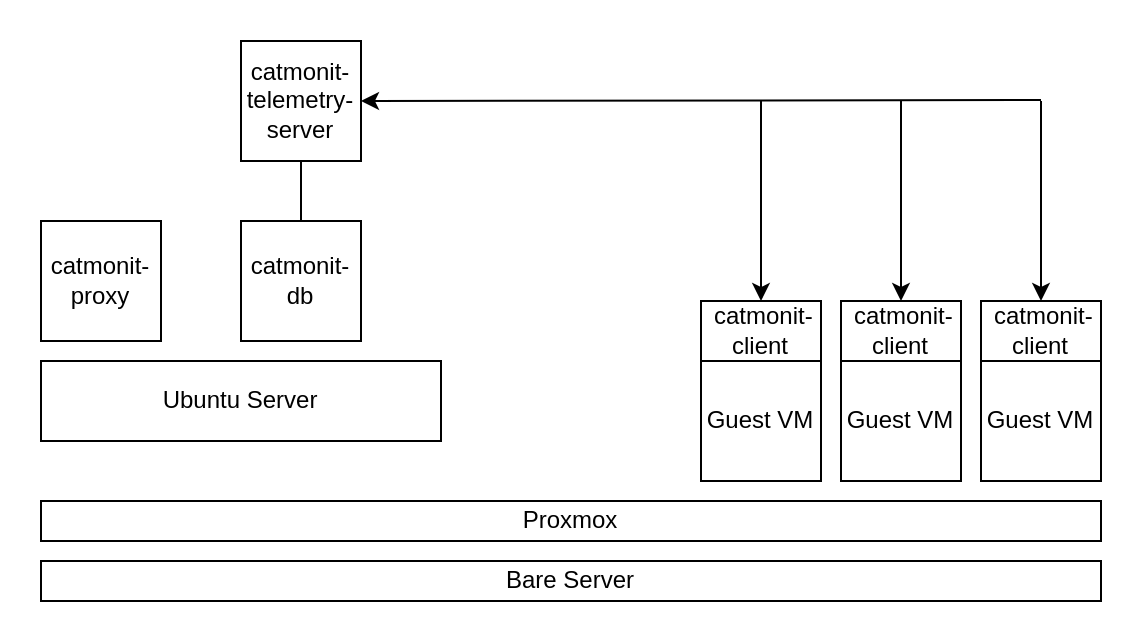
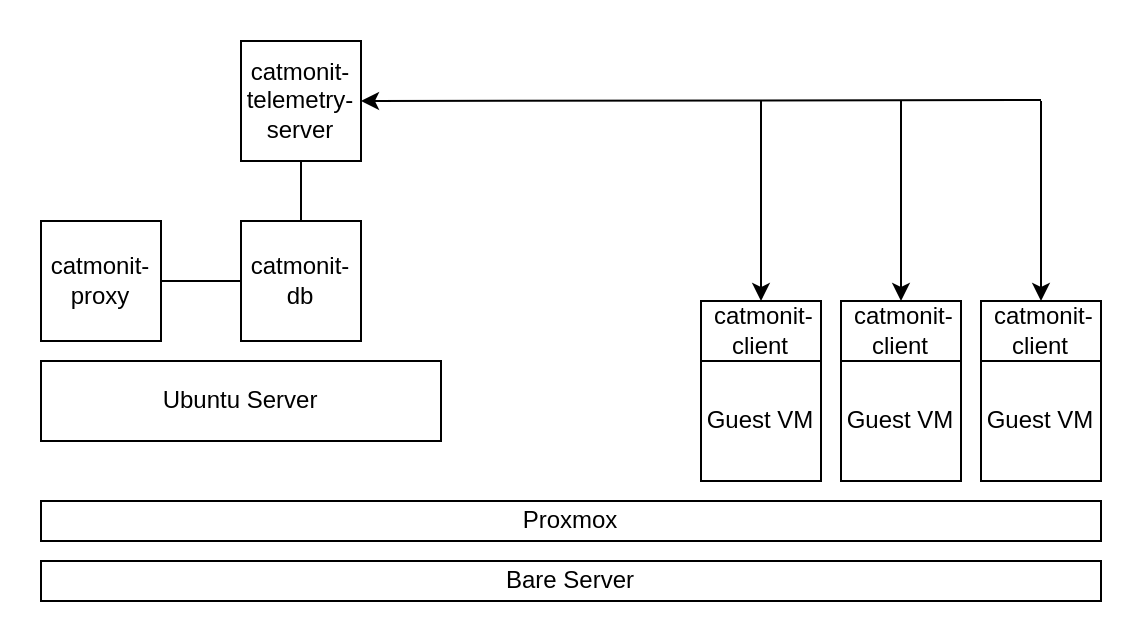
edge "catmonit-proxy" -- "catmonit-db": added
